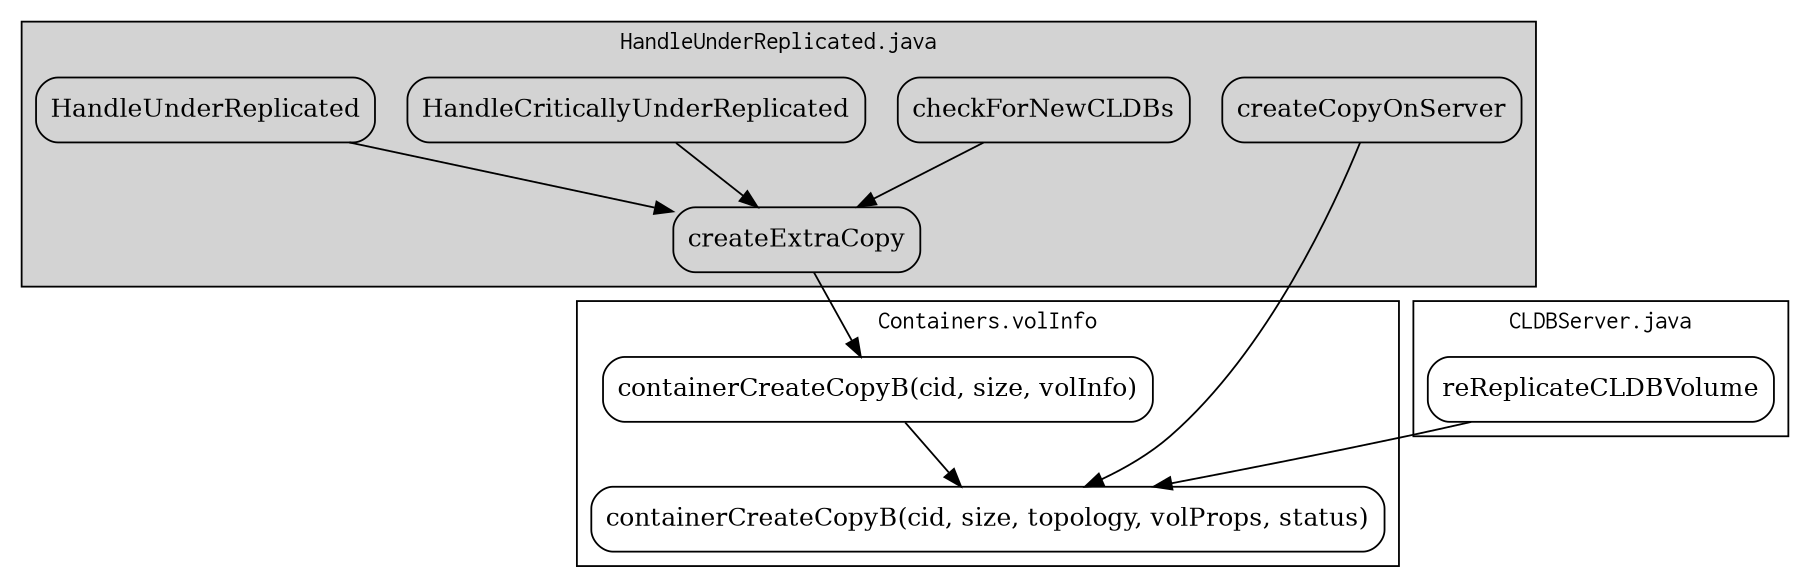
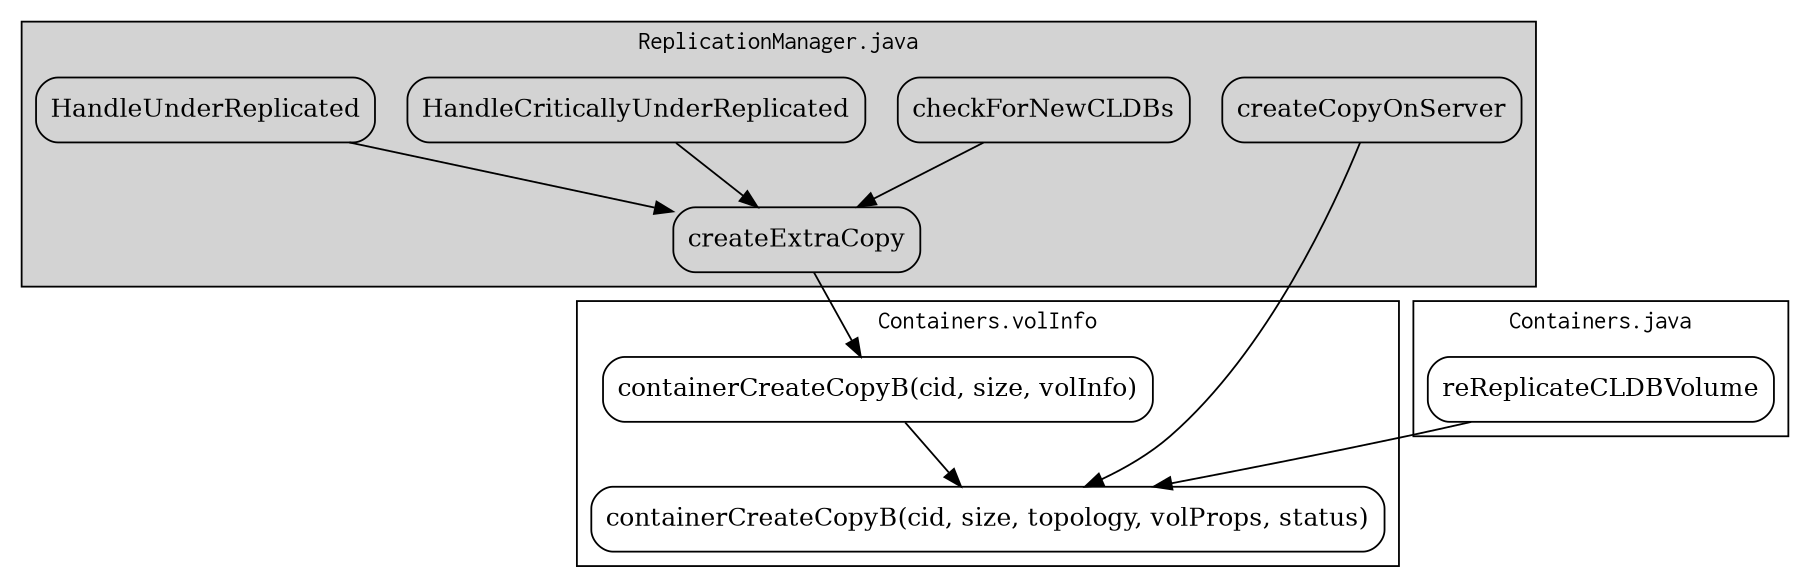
cluster "HandleUnderReplicated.java": label "HandleUnderReplicated.java" -> "ReplicationManager.java"
cluster "CLDBServer.java": label "CLDBServer.java" -> "Containers.java"
